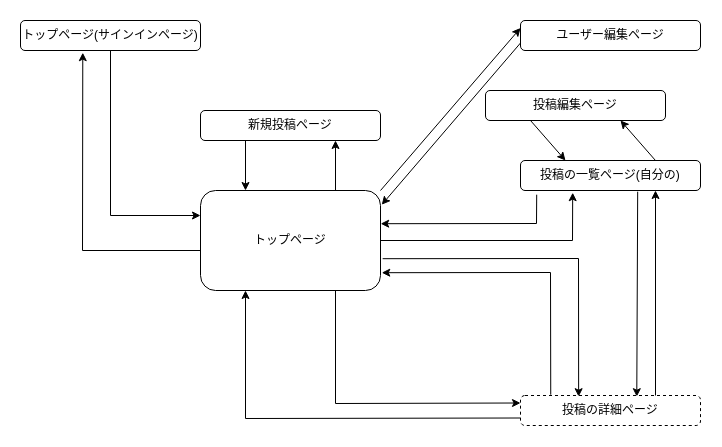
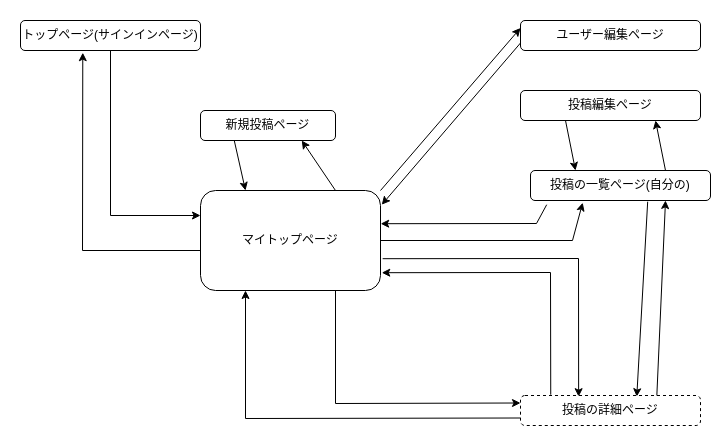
node "投稿編集ページ": moved (576, 106) -> (611, 106)
node "新規投稿ページ": size 180x30 -> 135x30
node "投稿の一覧ページ(自分の)": moved (611, 176) -> (621, 186)
node "トップページ": label "トップページ" -> "マイトップページ"
